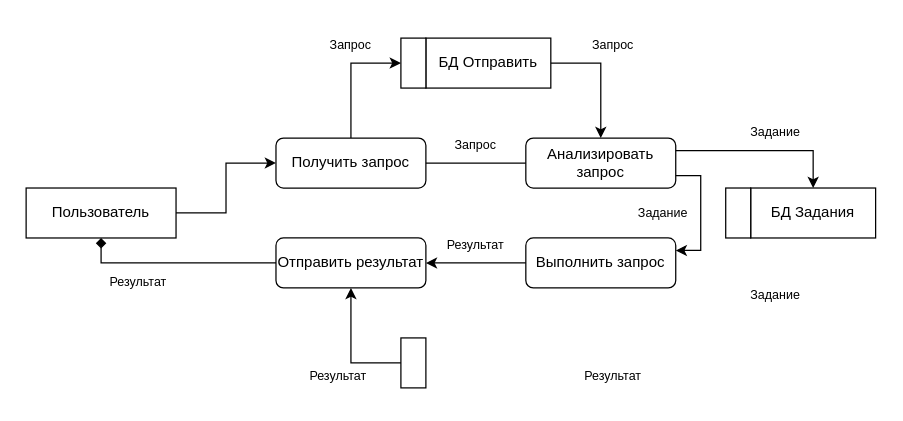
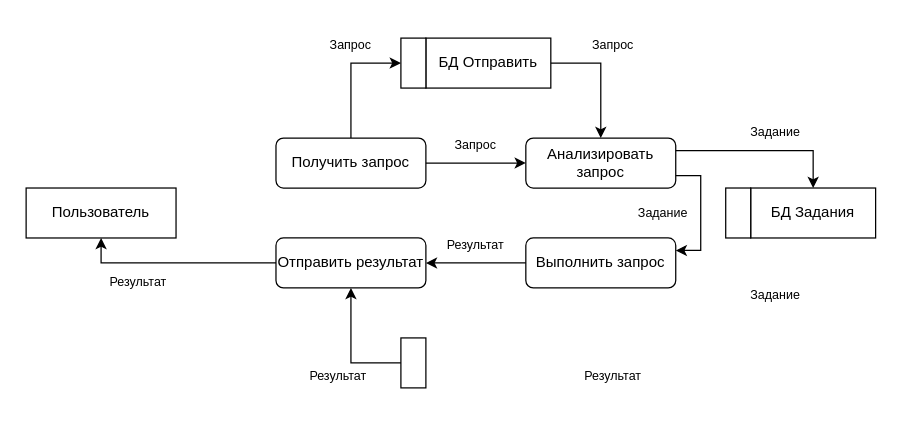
edge "Получить запрос" -- "Анализировать запрос": arrowhead none -> classic
edge "Пользователь" -> "Получить запрос": removed
edge "Отправить результат" -> "Пользователь": arrowhead diamond -> classic
